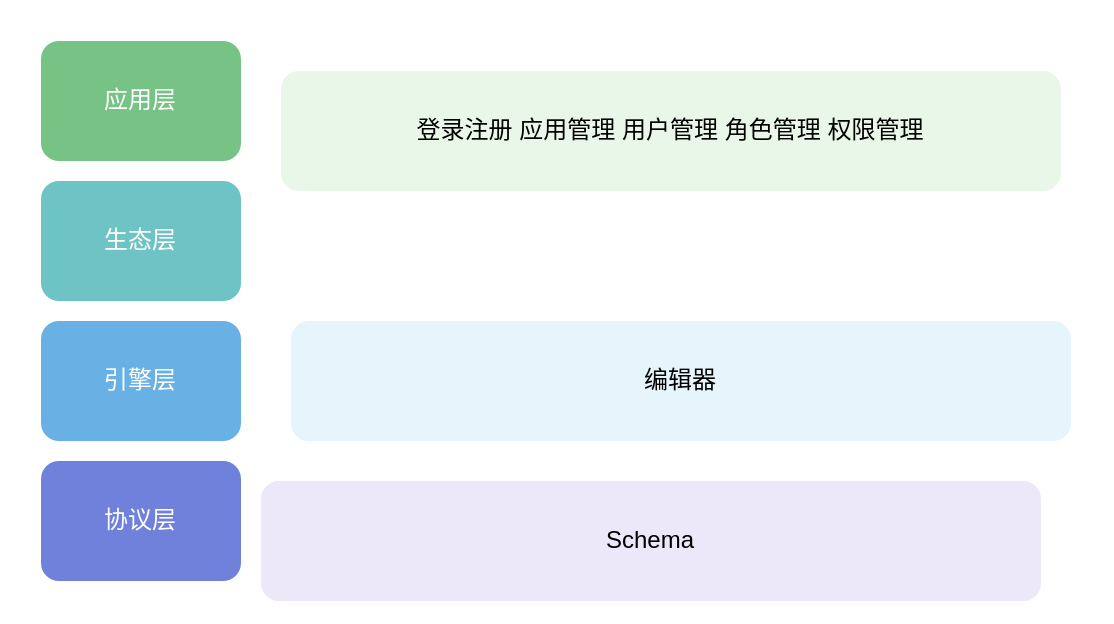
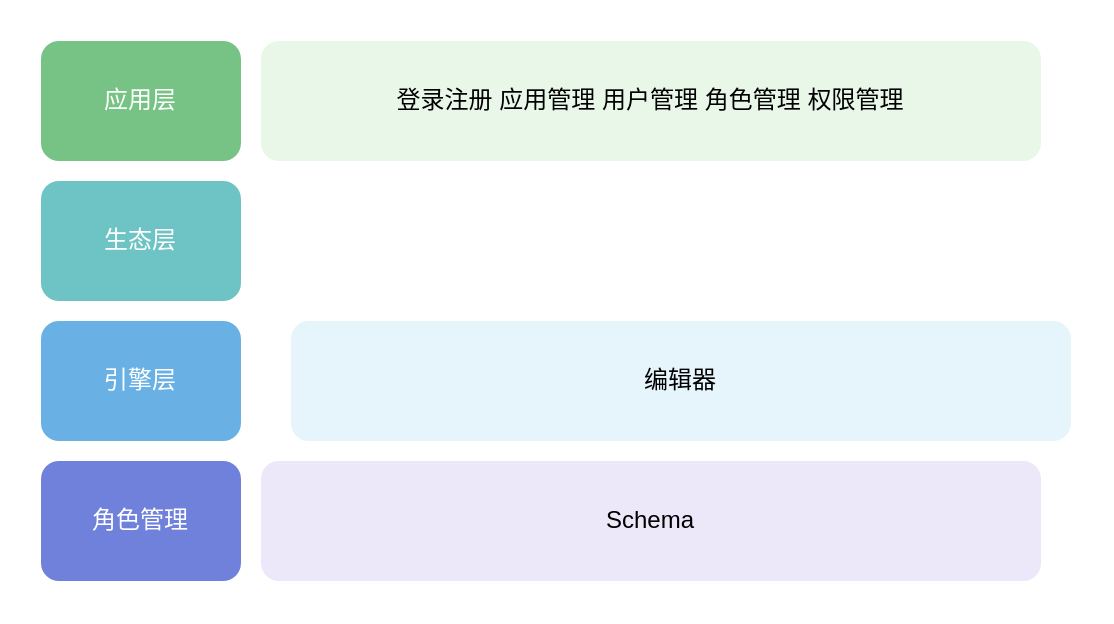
node "登录注册 应用管理 用户管理 角色管理 权限管理": moved (671, 131) -> (651, 101)
node "协议层": label "协议层" -> "角色管理"
node "Schema": moved (651, 541) -> (651, 521)
